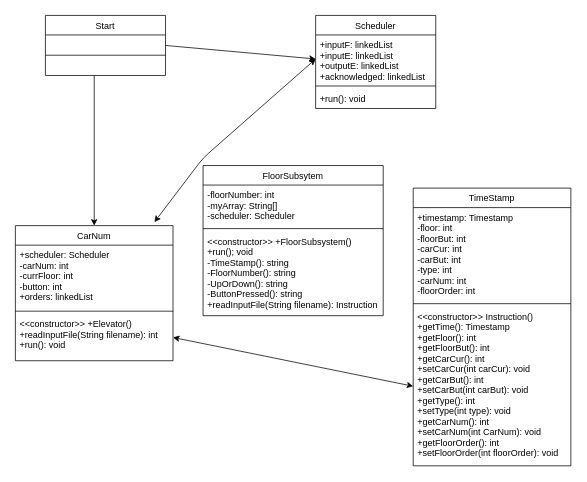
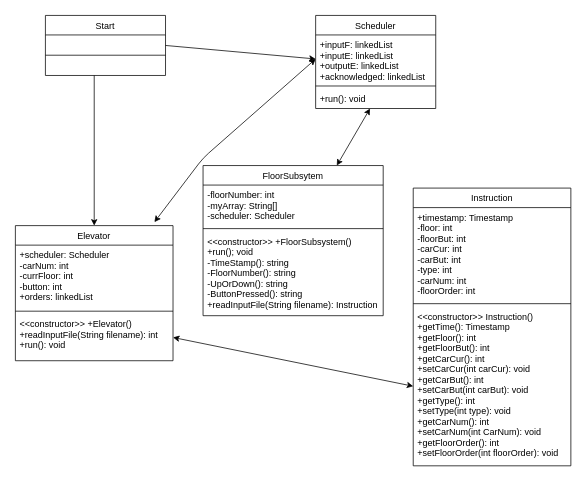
edge "+run(): void" -- "FloorSubsytem": added
node "TimeStamp": label "TimeStamp" -> "Instruction"
node "CarNum": label "CarNum" -> "Elevator"
